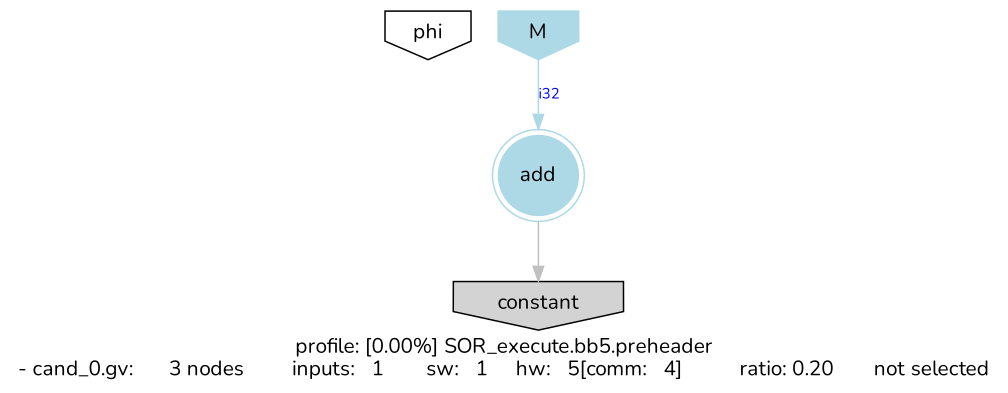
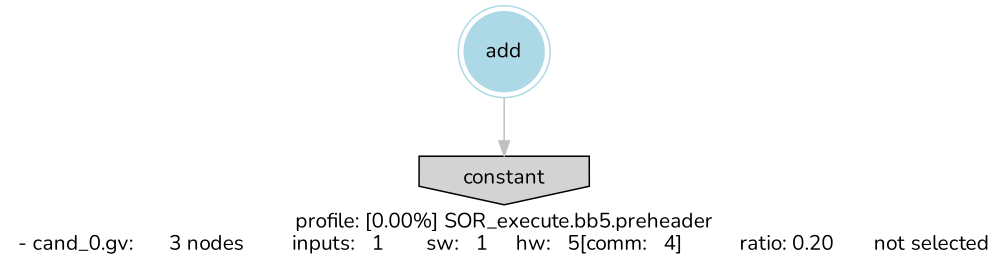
node "phi": removed
node "M": removed
